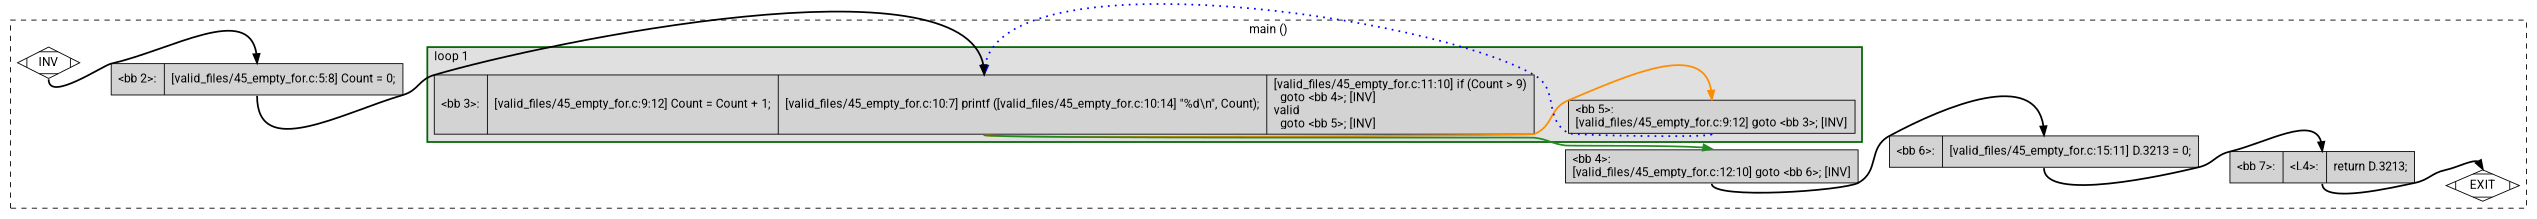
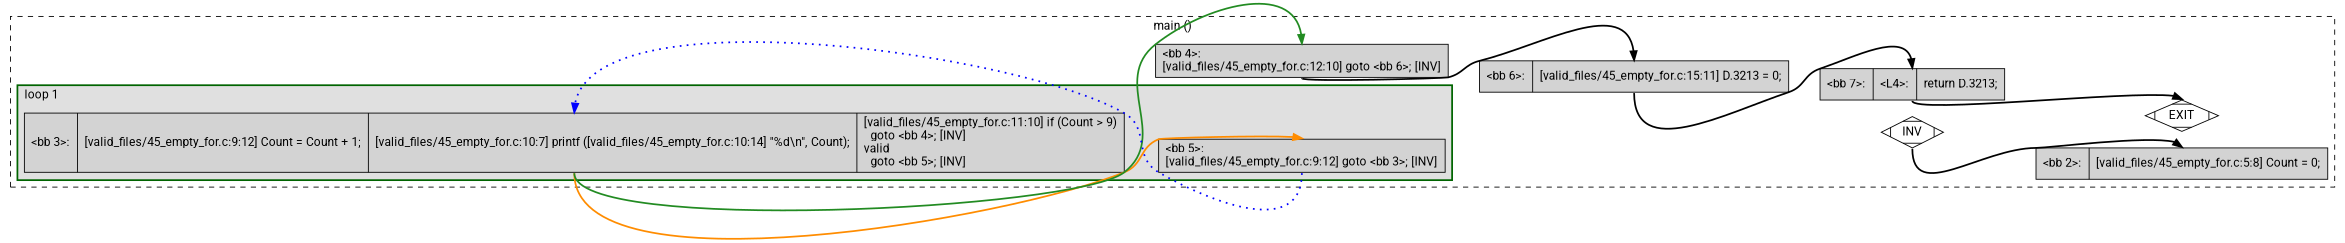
edge "<bb 2>:" -> "<bb 3>:": removed
